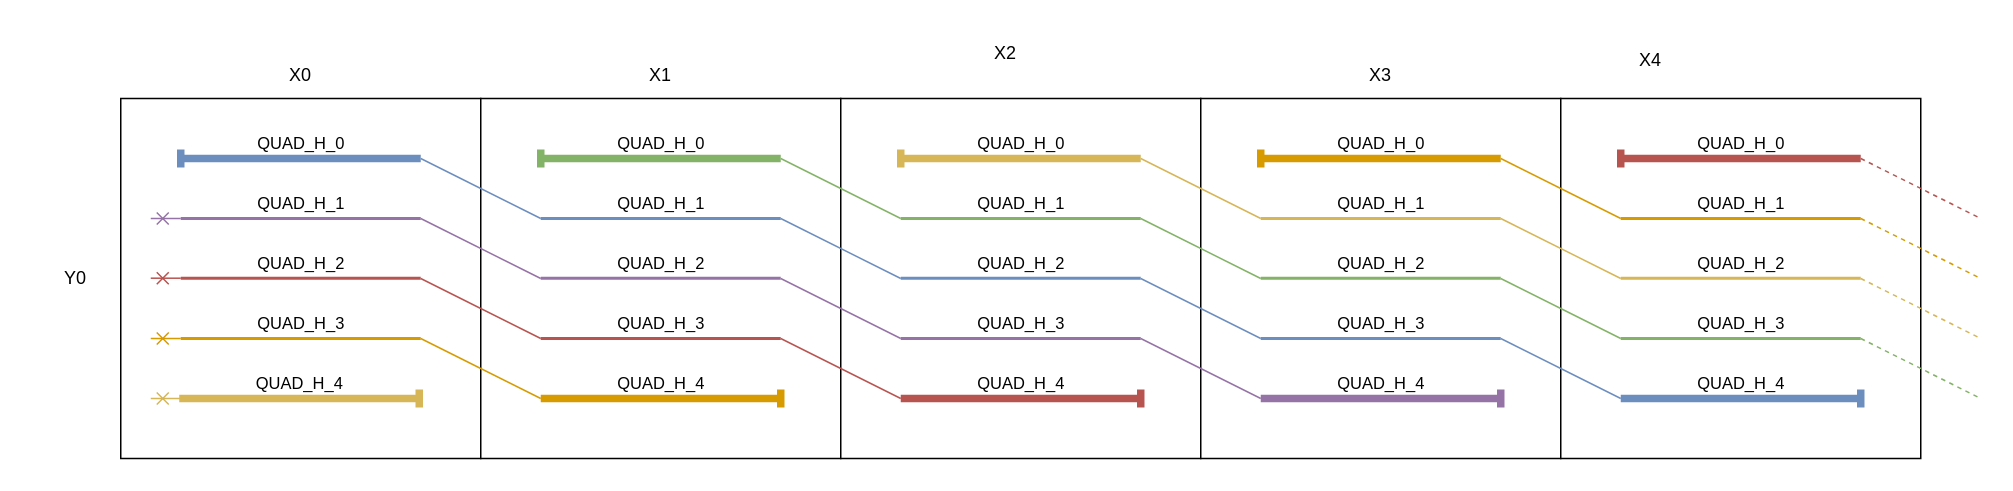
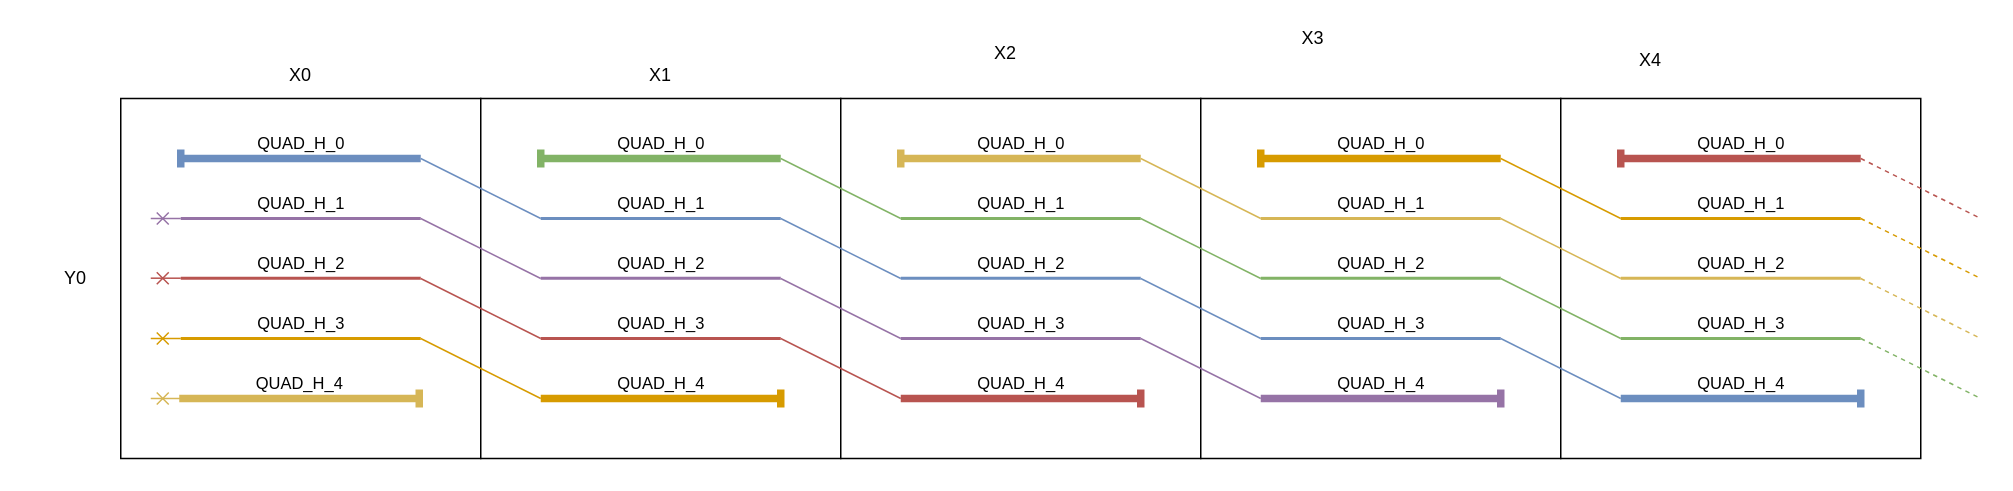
node "X3": moved (1381, 76) -> (1313, 38)
